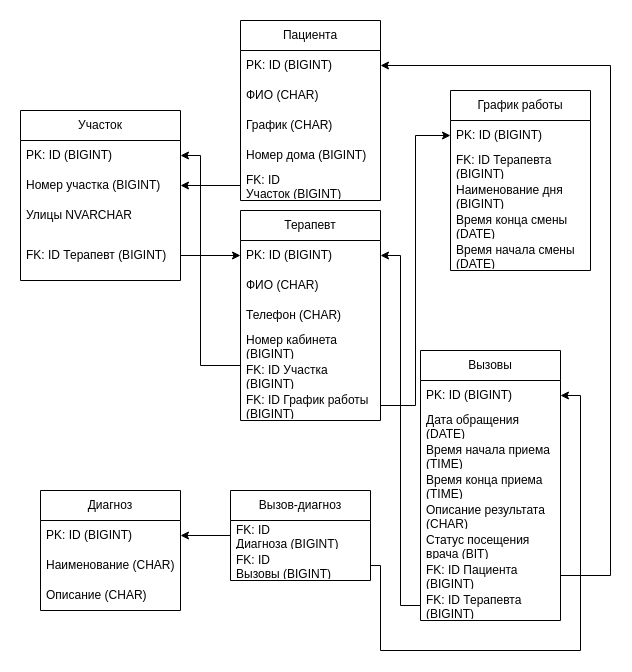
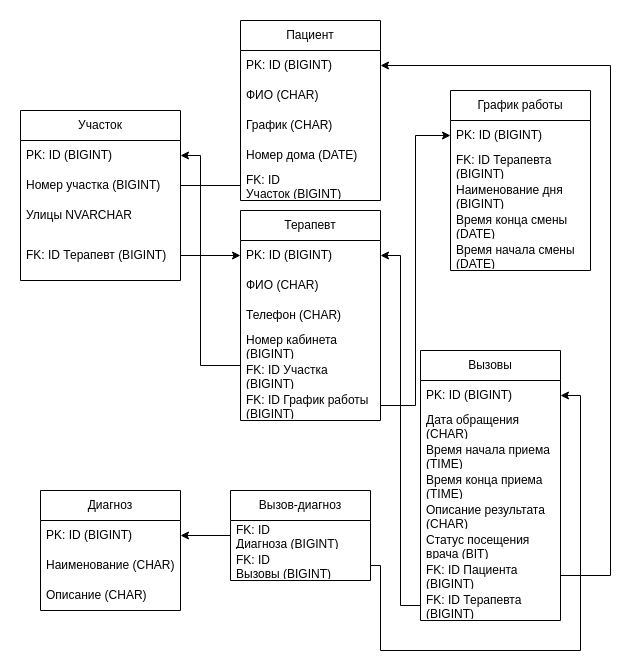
node "Пациента": label "Пациента" -> "Пациент"
node "Номер дома (BIGINT)": label "Номер дома (BIGINT)" -> "Номер дома (DATE)"
edge "FK: ID Участок (BIGINT)" -> "Номер участка (BIGINT)": arrowhead classic -> none
node "Дата обращения (DATE)": label "Дата обращения (DATE)" -> "Дата обращения (CHAR)"
